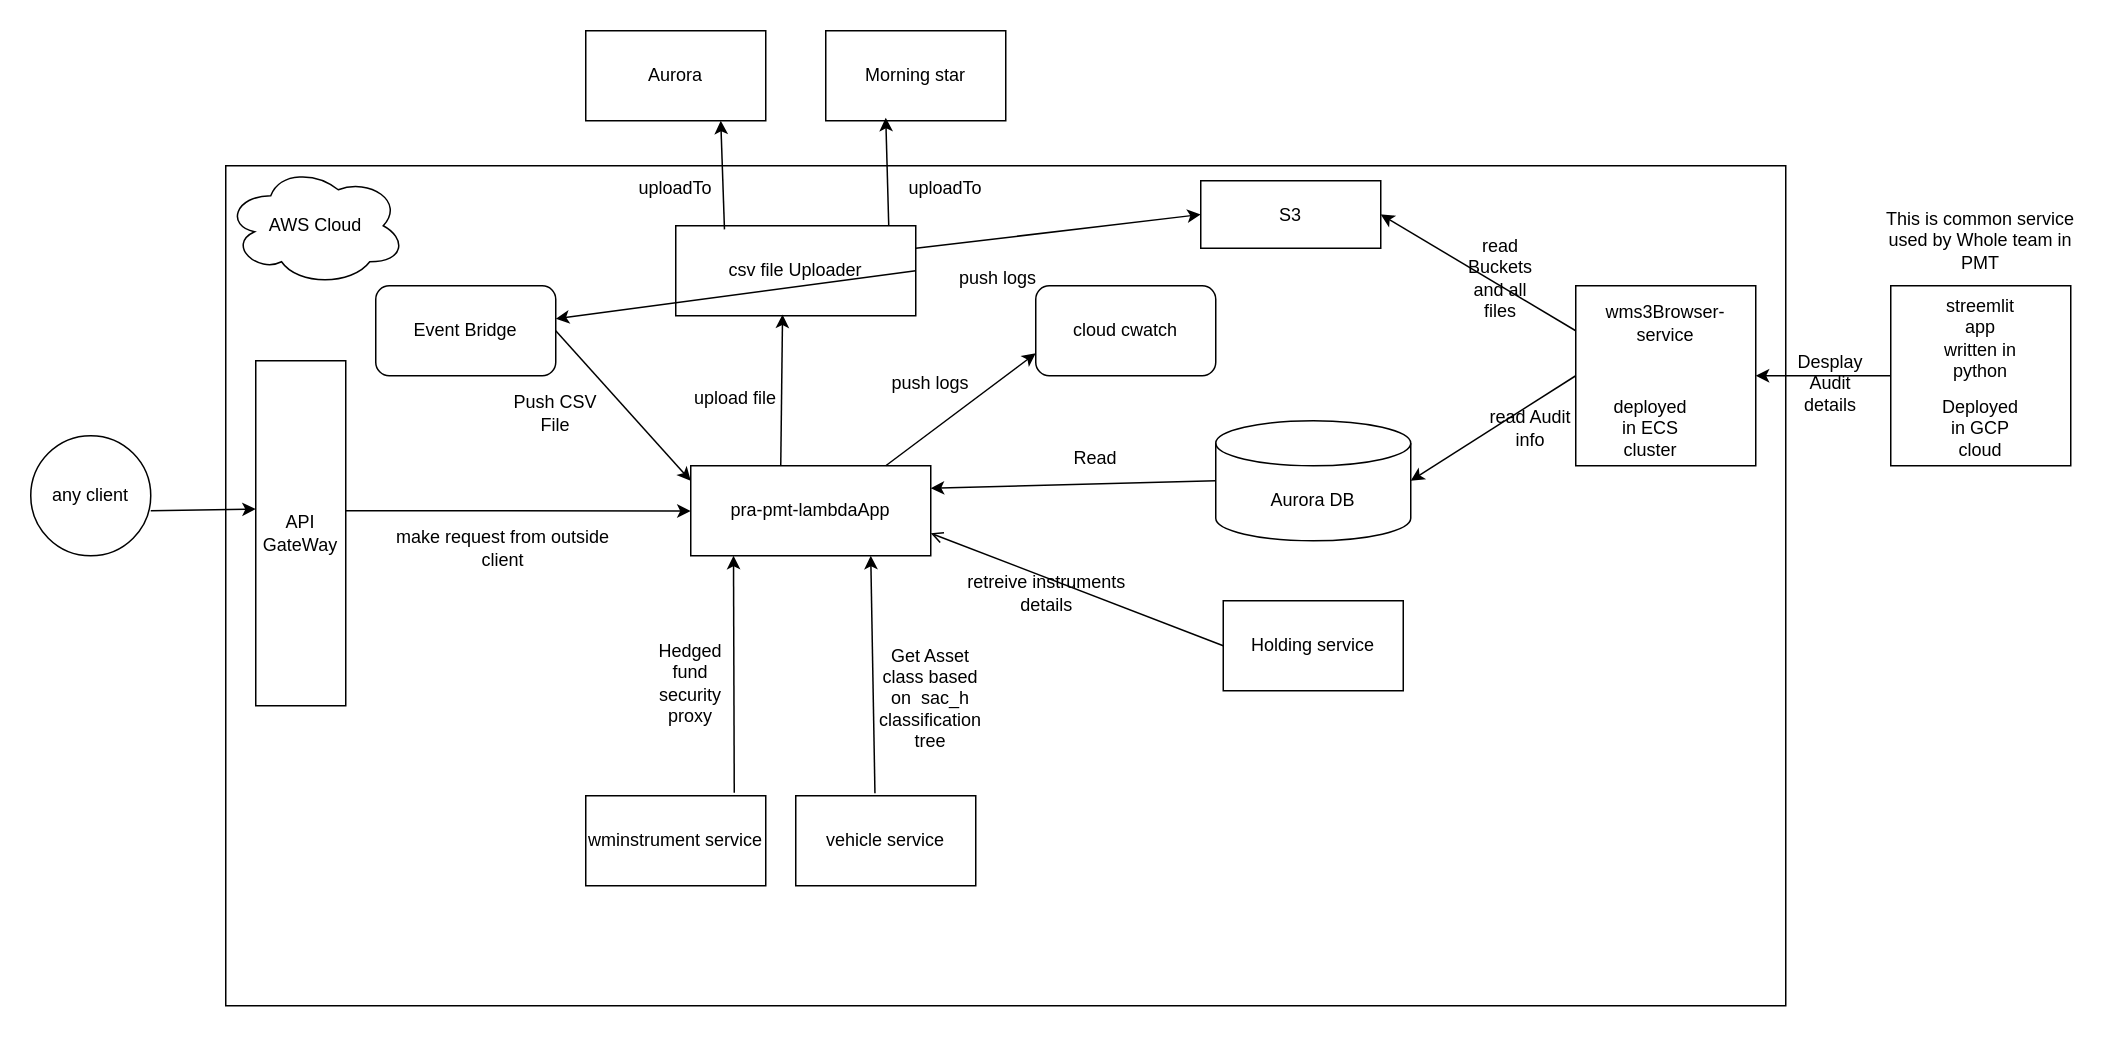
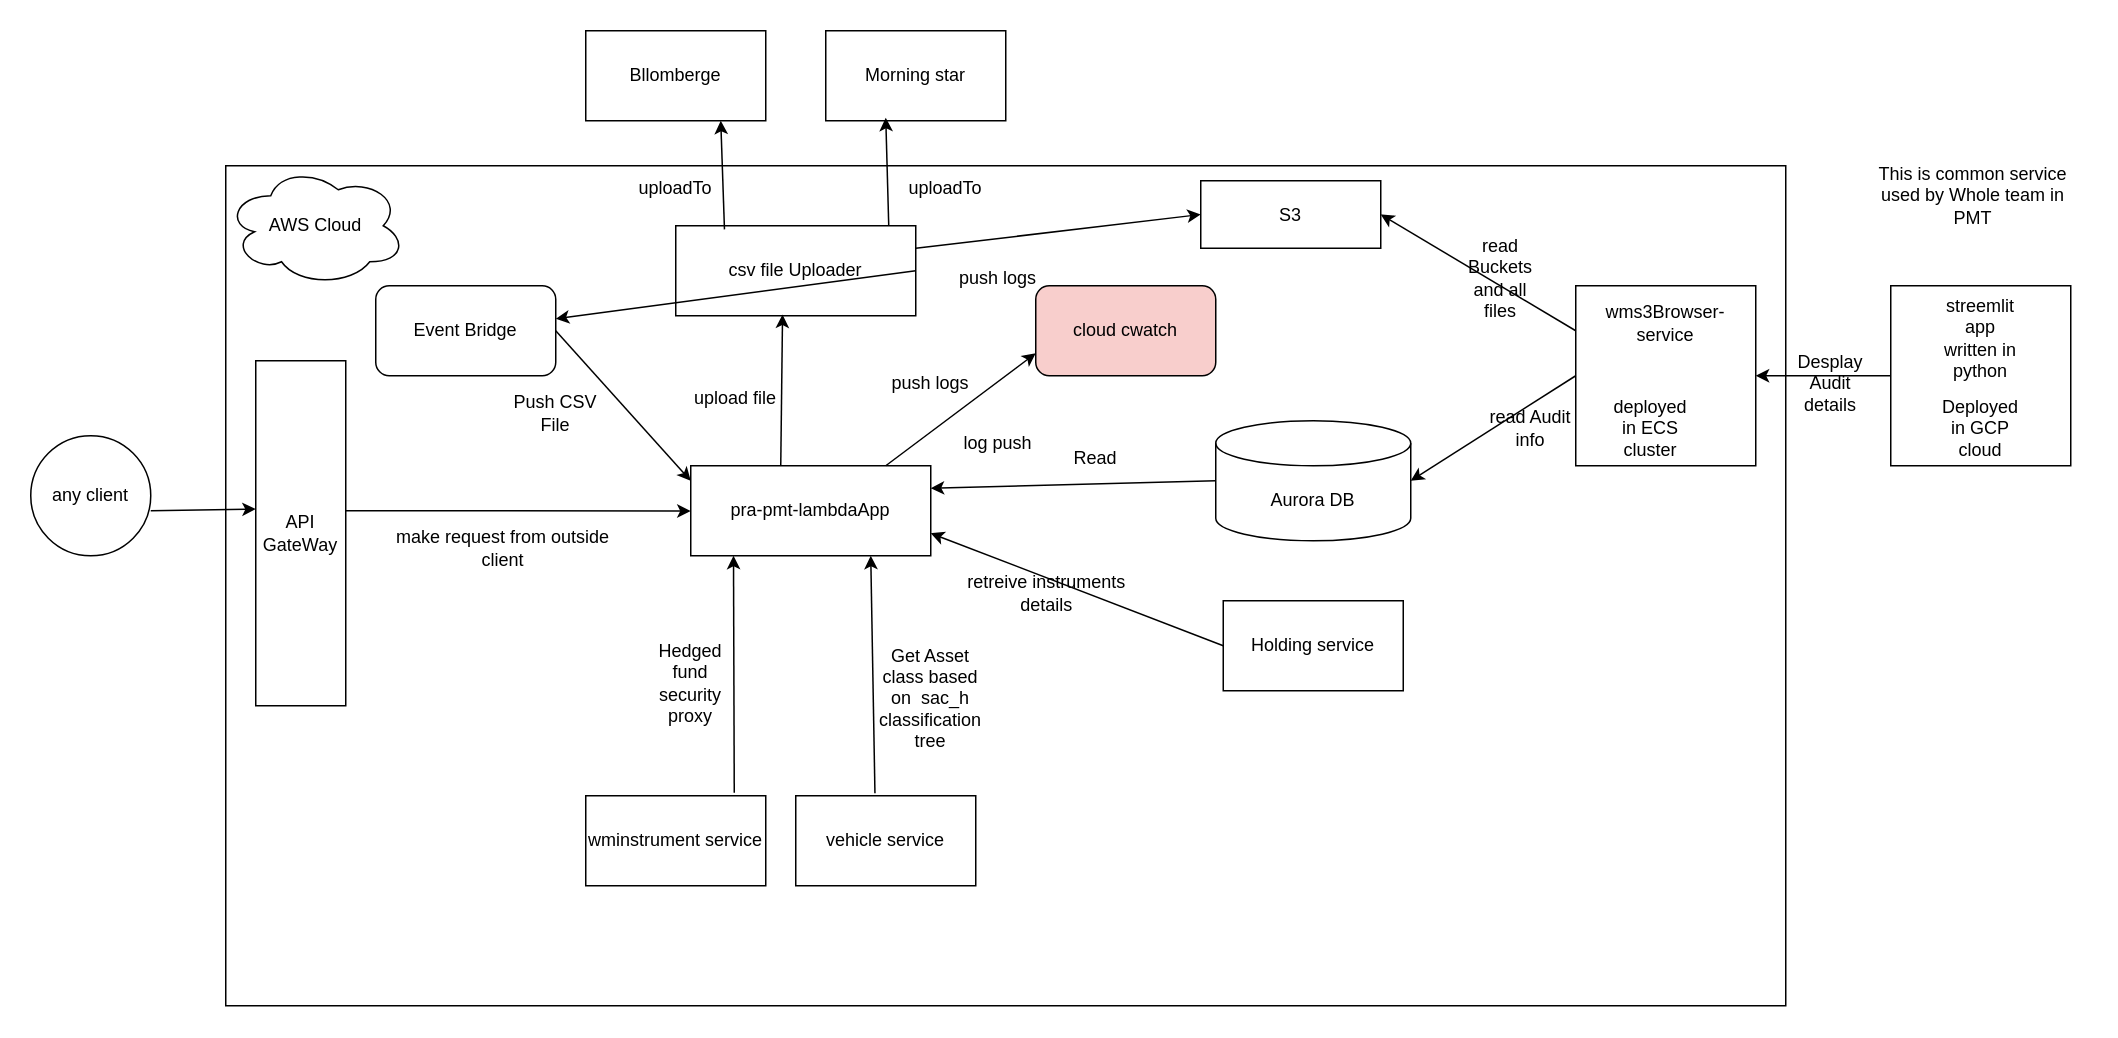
node "Aurora": label "Aurora" -> "Bllomberge"
node "This is common service used by Whole team in PMT": moved (1981, 241) -> (1973, 196)
node "cloud cwatch": fillcolor #ffffff -> #f8cecc
node "log push": added
edge "Holding service" -> "pra-pmt-lambdaApp": arrowhead open -> classic
